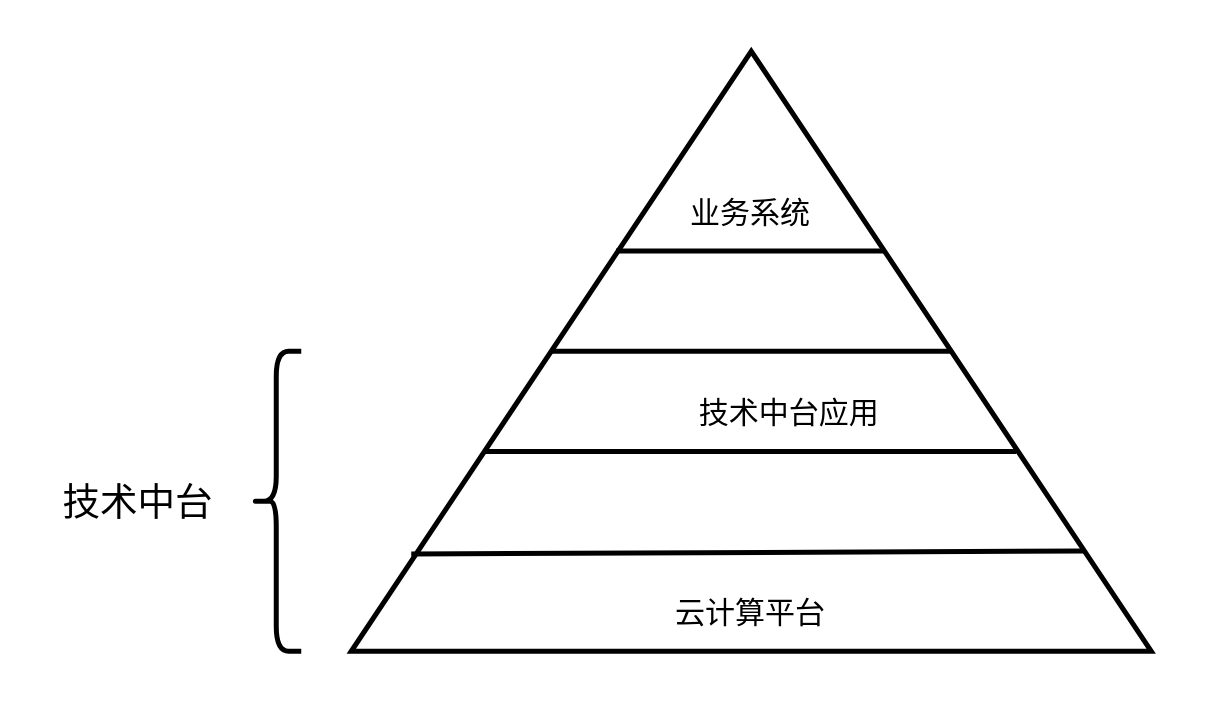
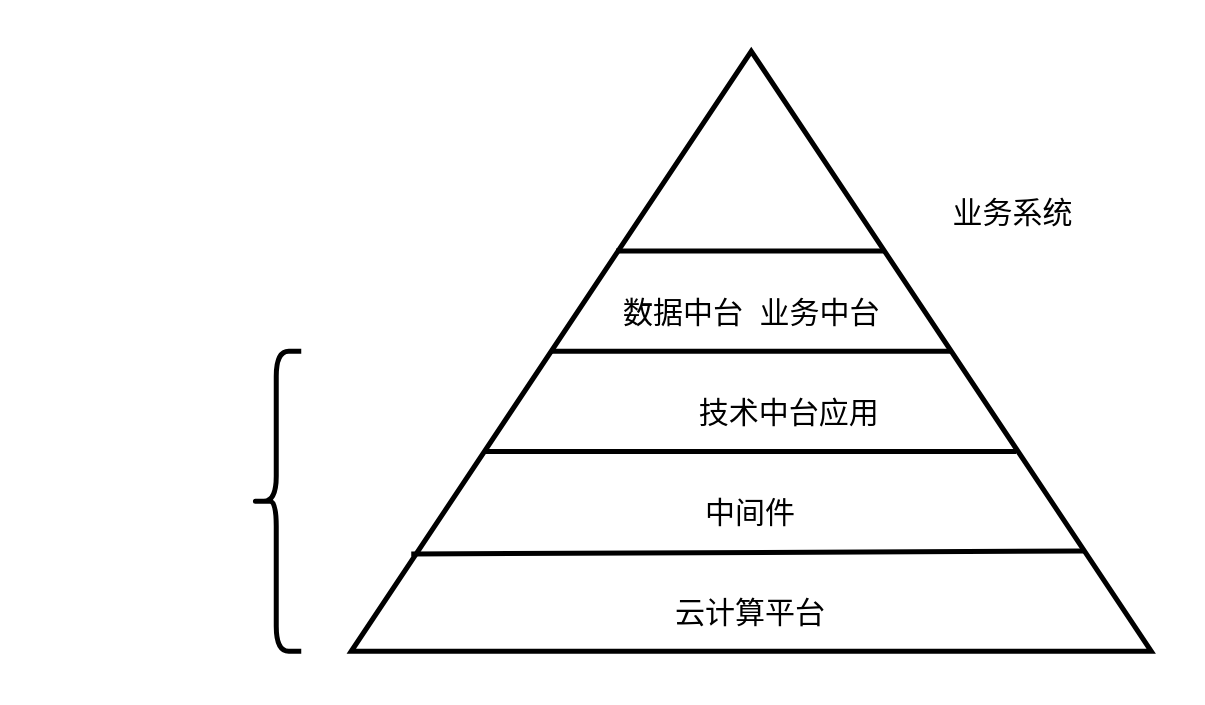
node "业务系统": moved (751, 214) -> (1014, 214)
node "数据中台 业务中台": added
node "技术中台": removed
node "中间件": added
